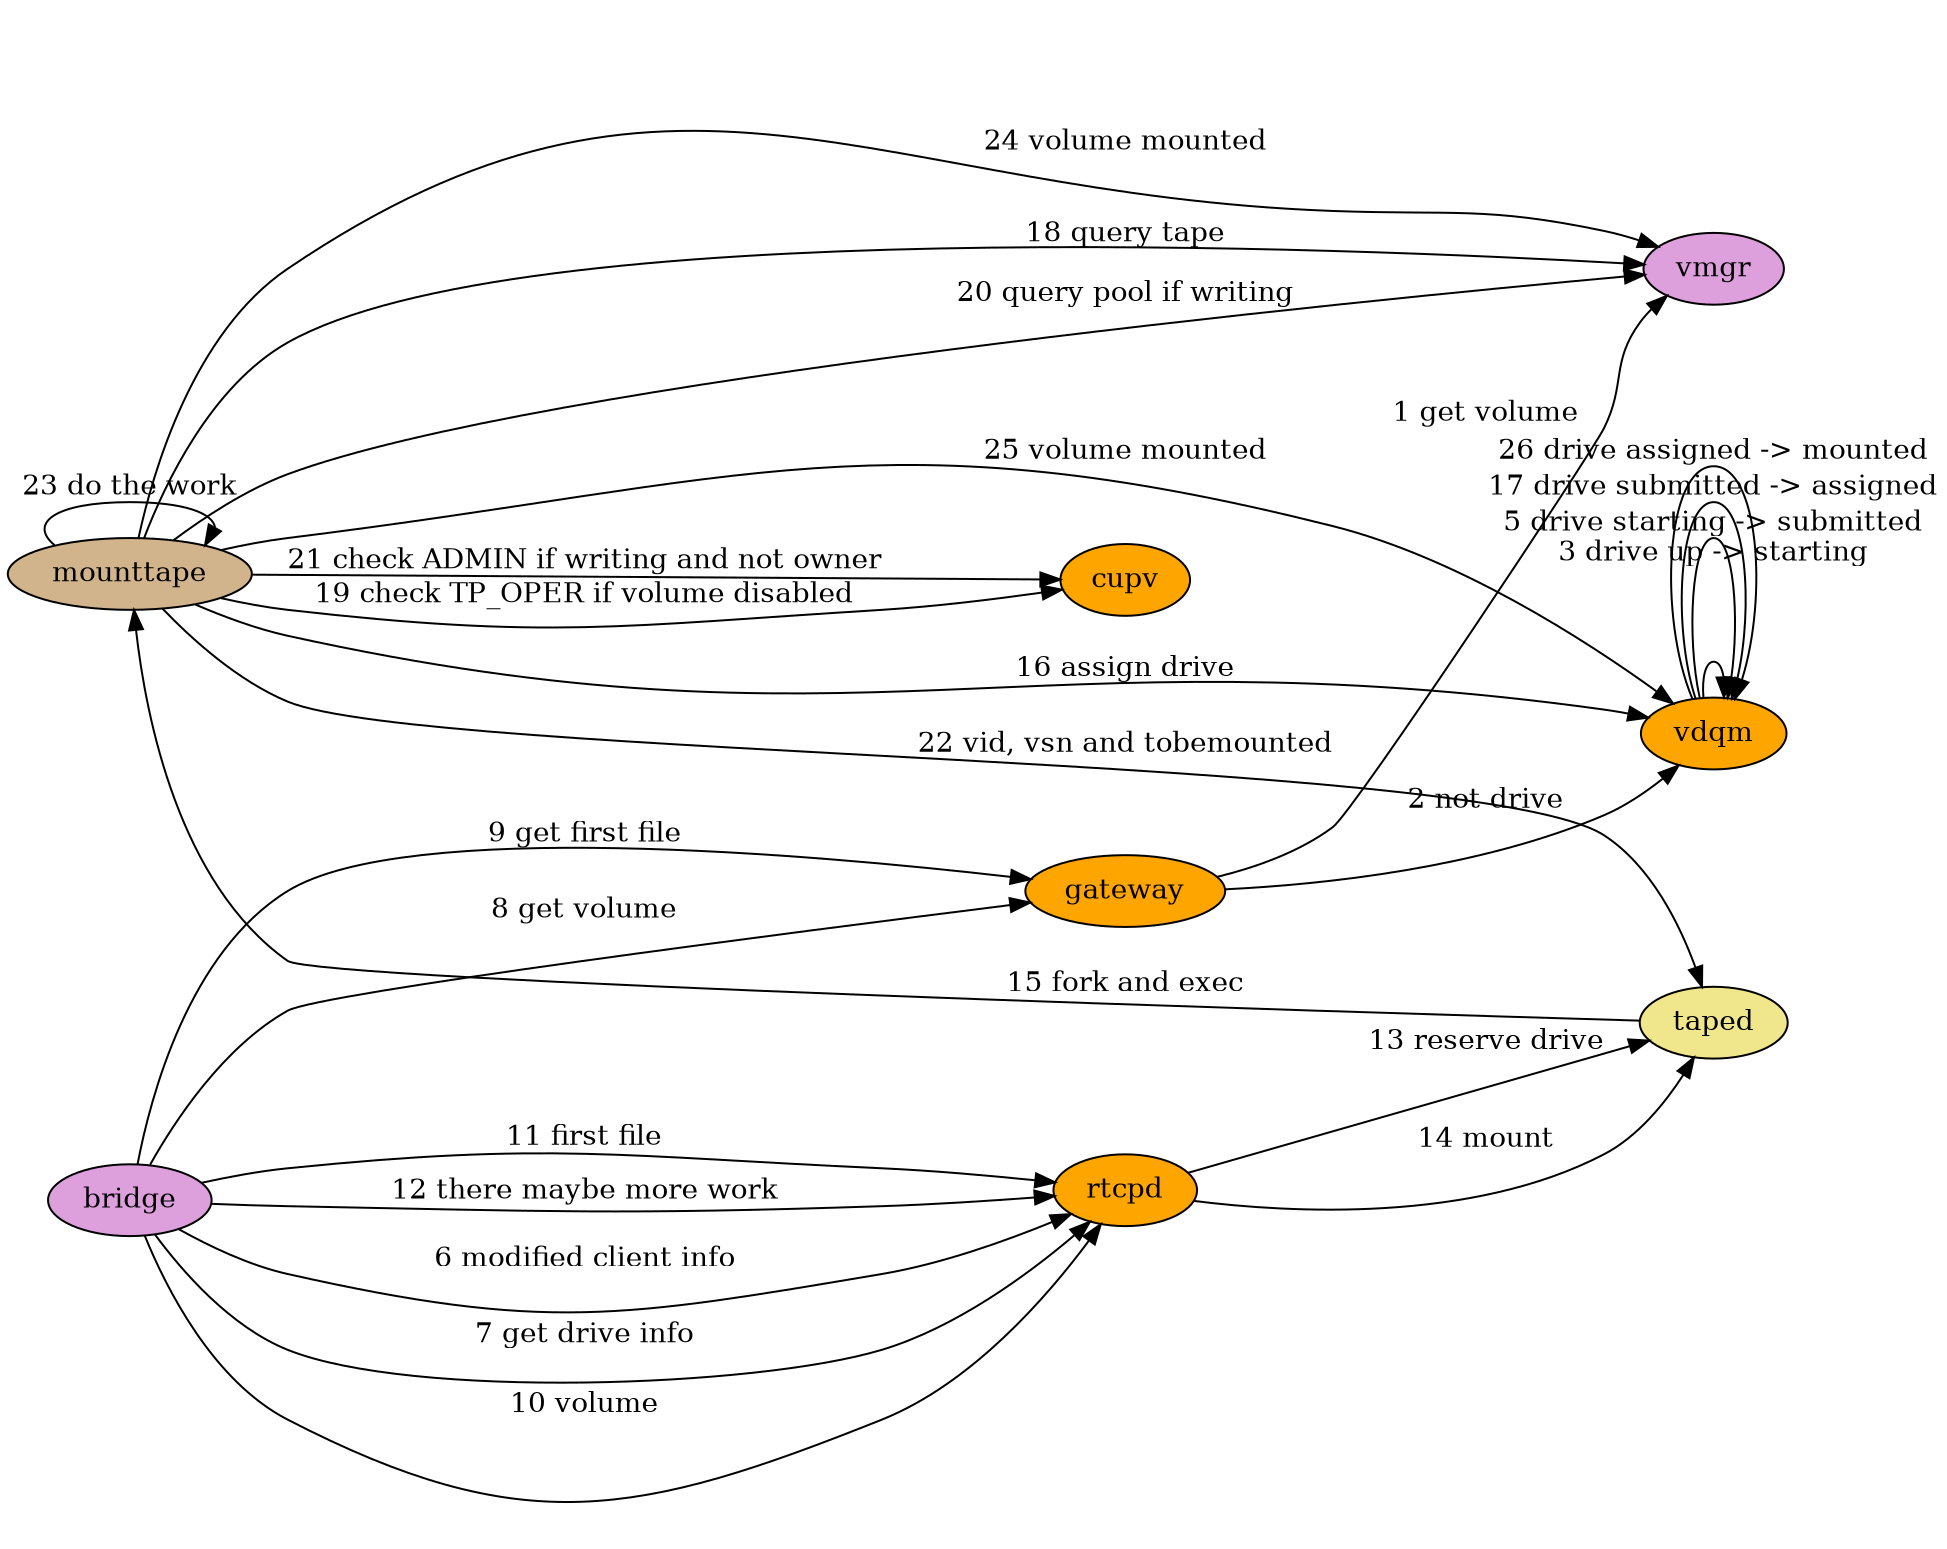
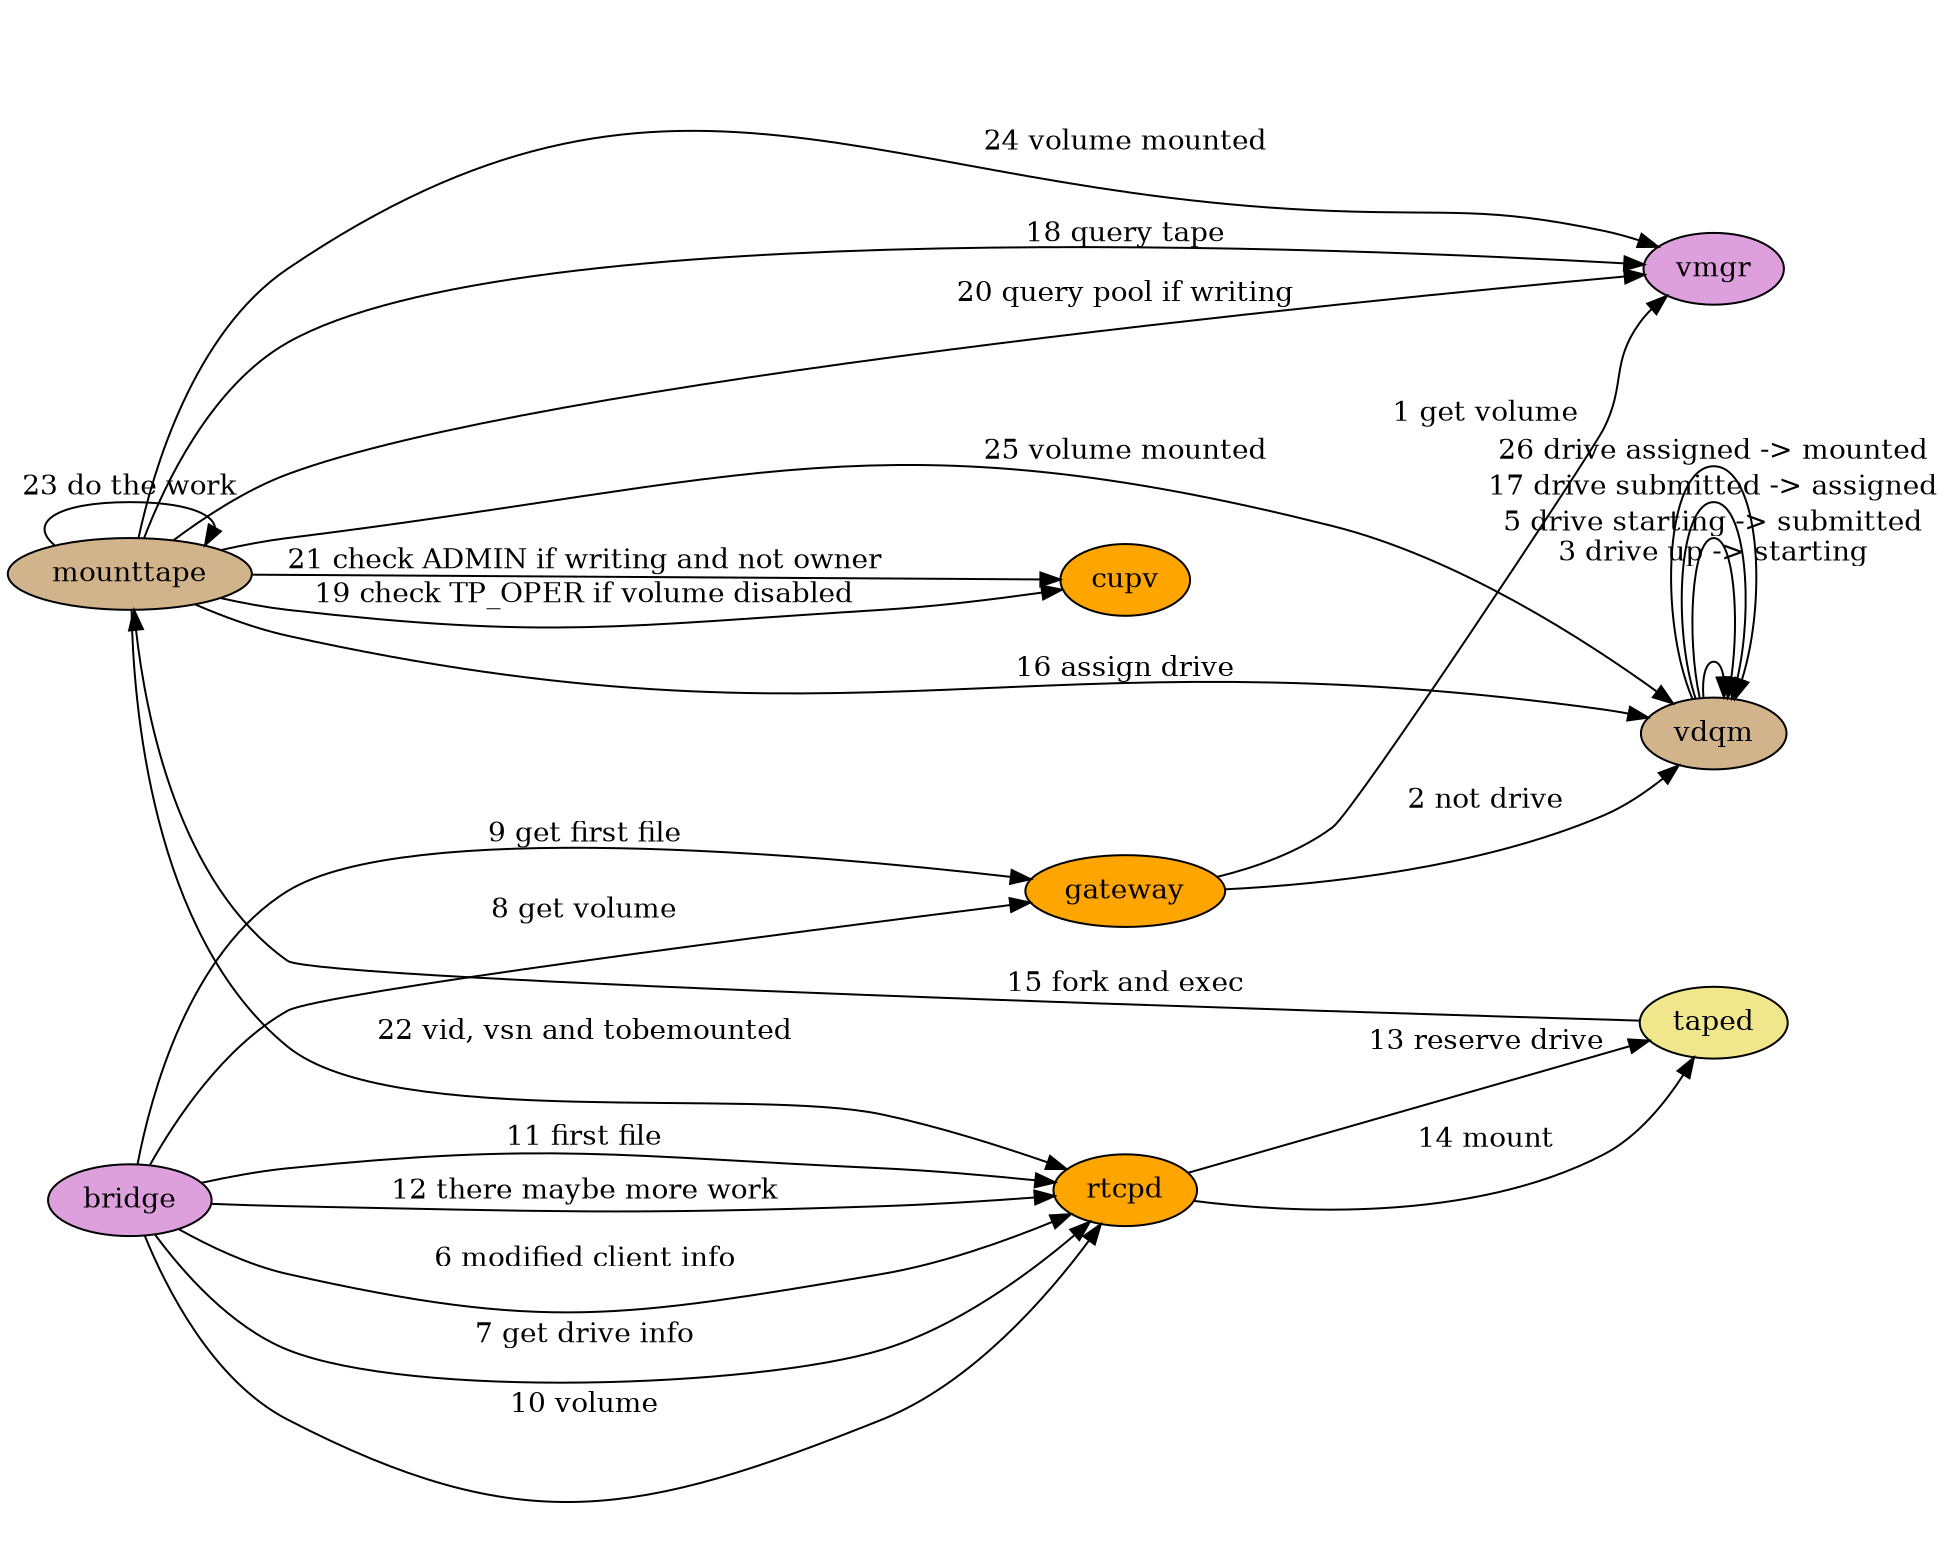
node "vdqm": fillcolor orange -> tan
edge "mounttape" -> "taped": now "mounttape" -> "rtcpd"
